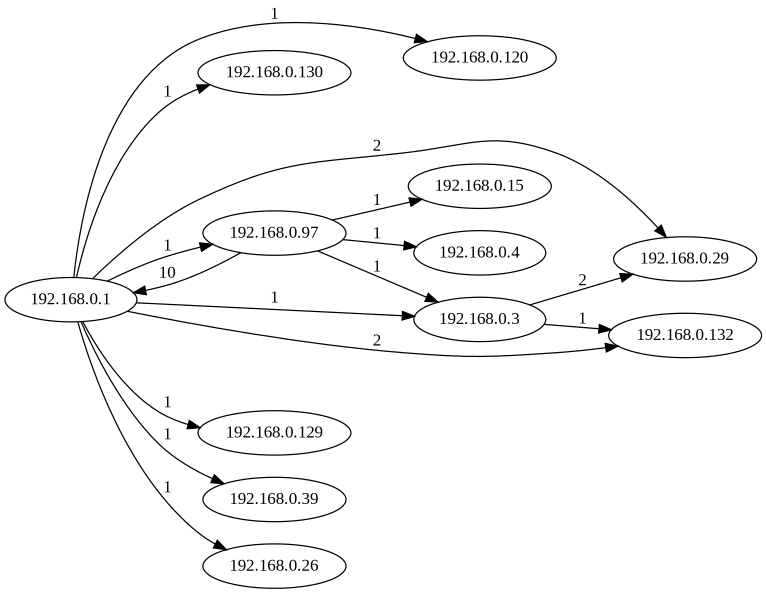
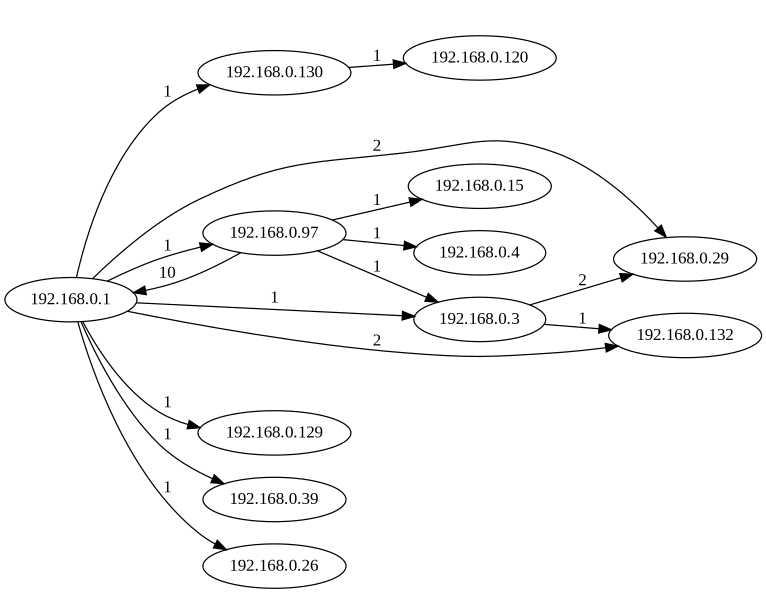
edge "192.168.0.1" -> "192.168.0.120": now "192.168.0.130" -> "192.168.0.120"
